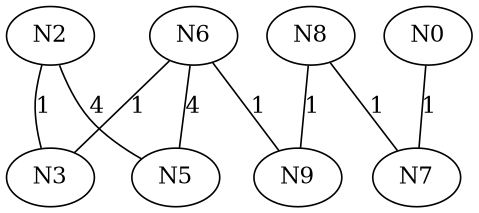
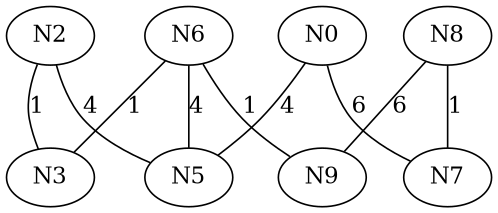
edge "N8" -- "N9": label "1" -> "6"
edge "N0" -- "N7": label "1" -> "6"
edge "N0" -- "N5": added, label "4"
